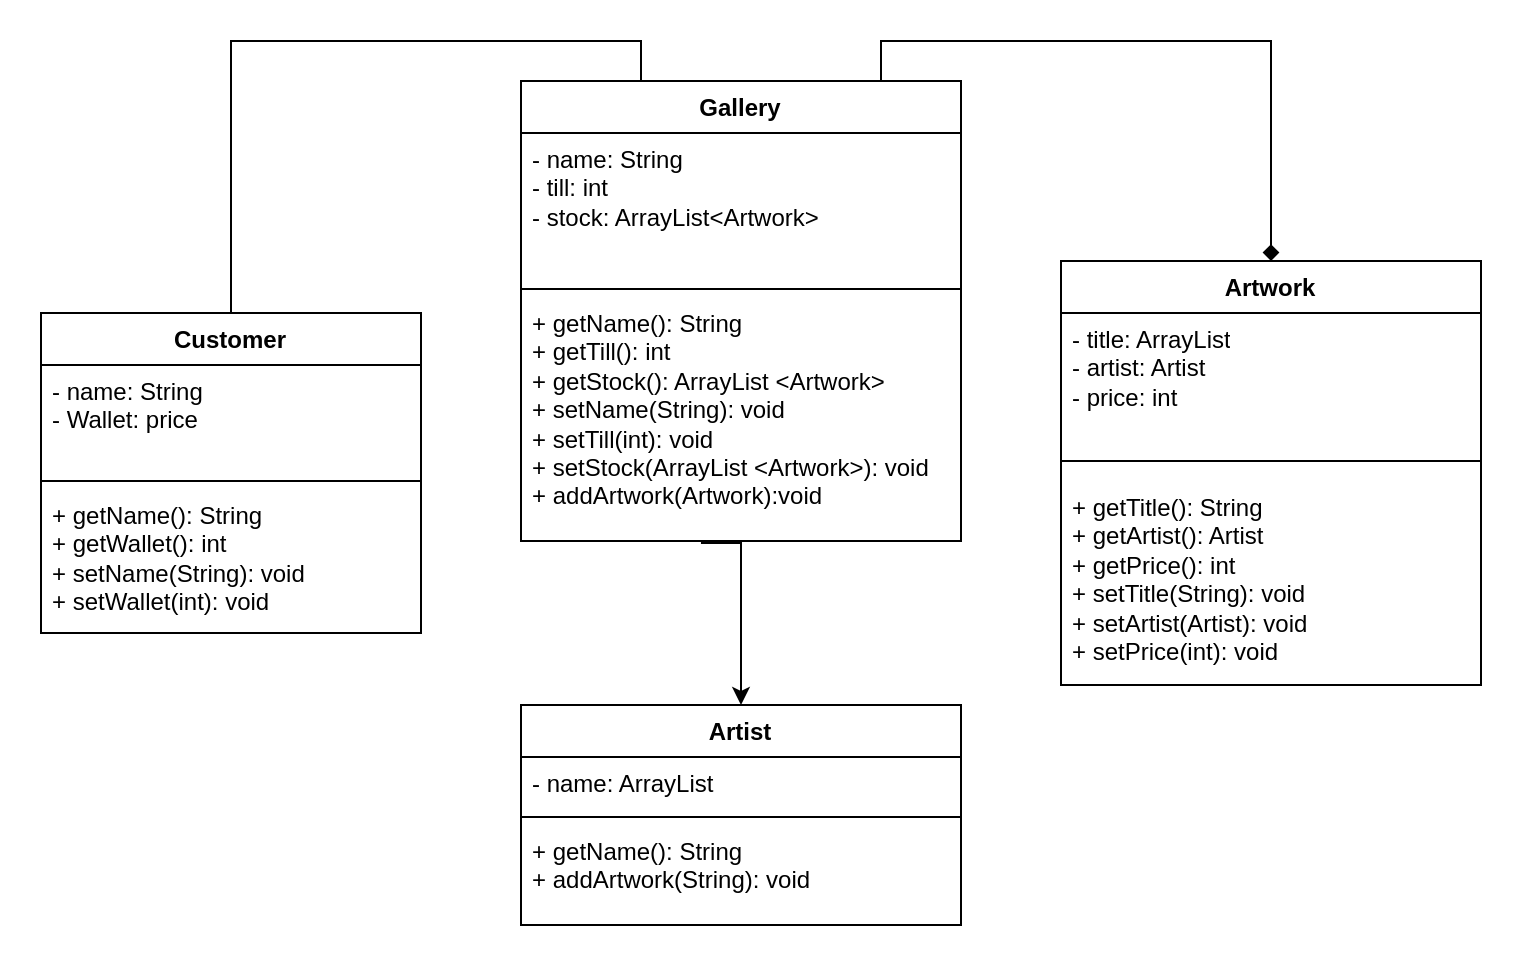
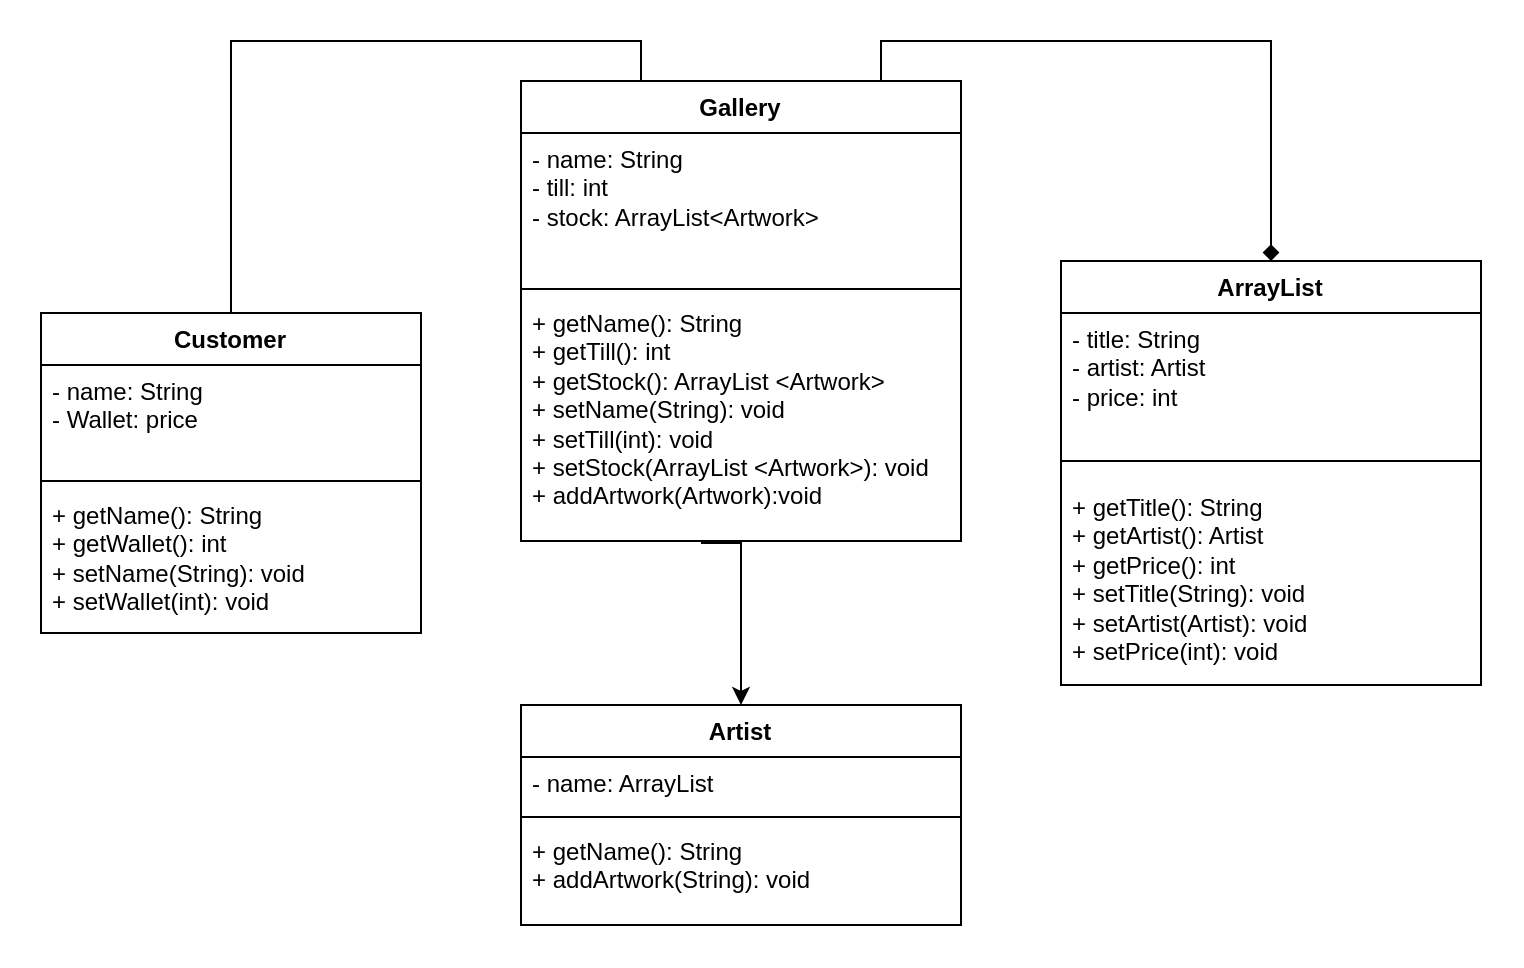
node "Artwork": label "Artwork" -> "ArrayList"
node "- title: ArrayList - artist: Artist - price: int": label "- title: ArrayList - artist: Artist - price: int" -> "- title: String - artist: Artist - price: int"
